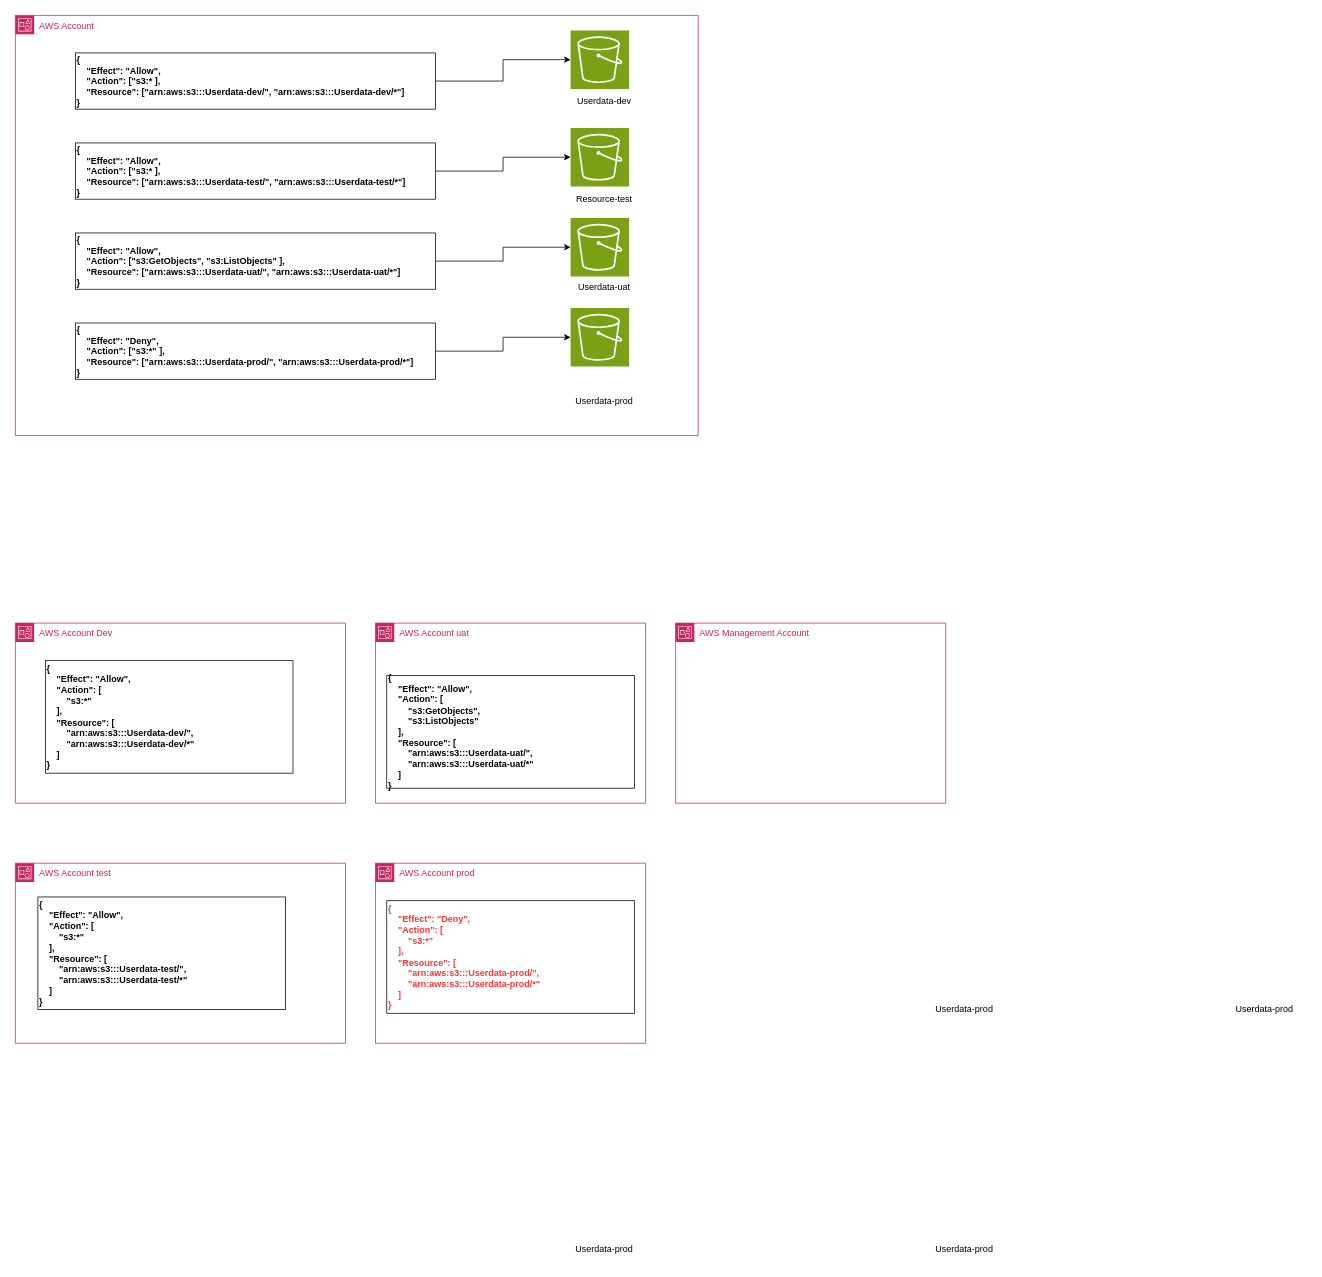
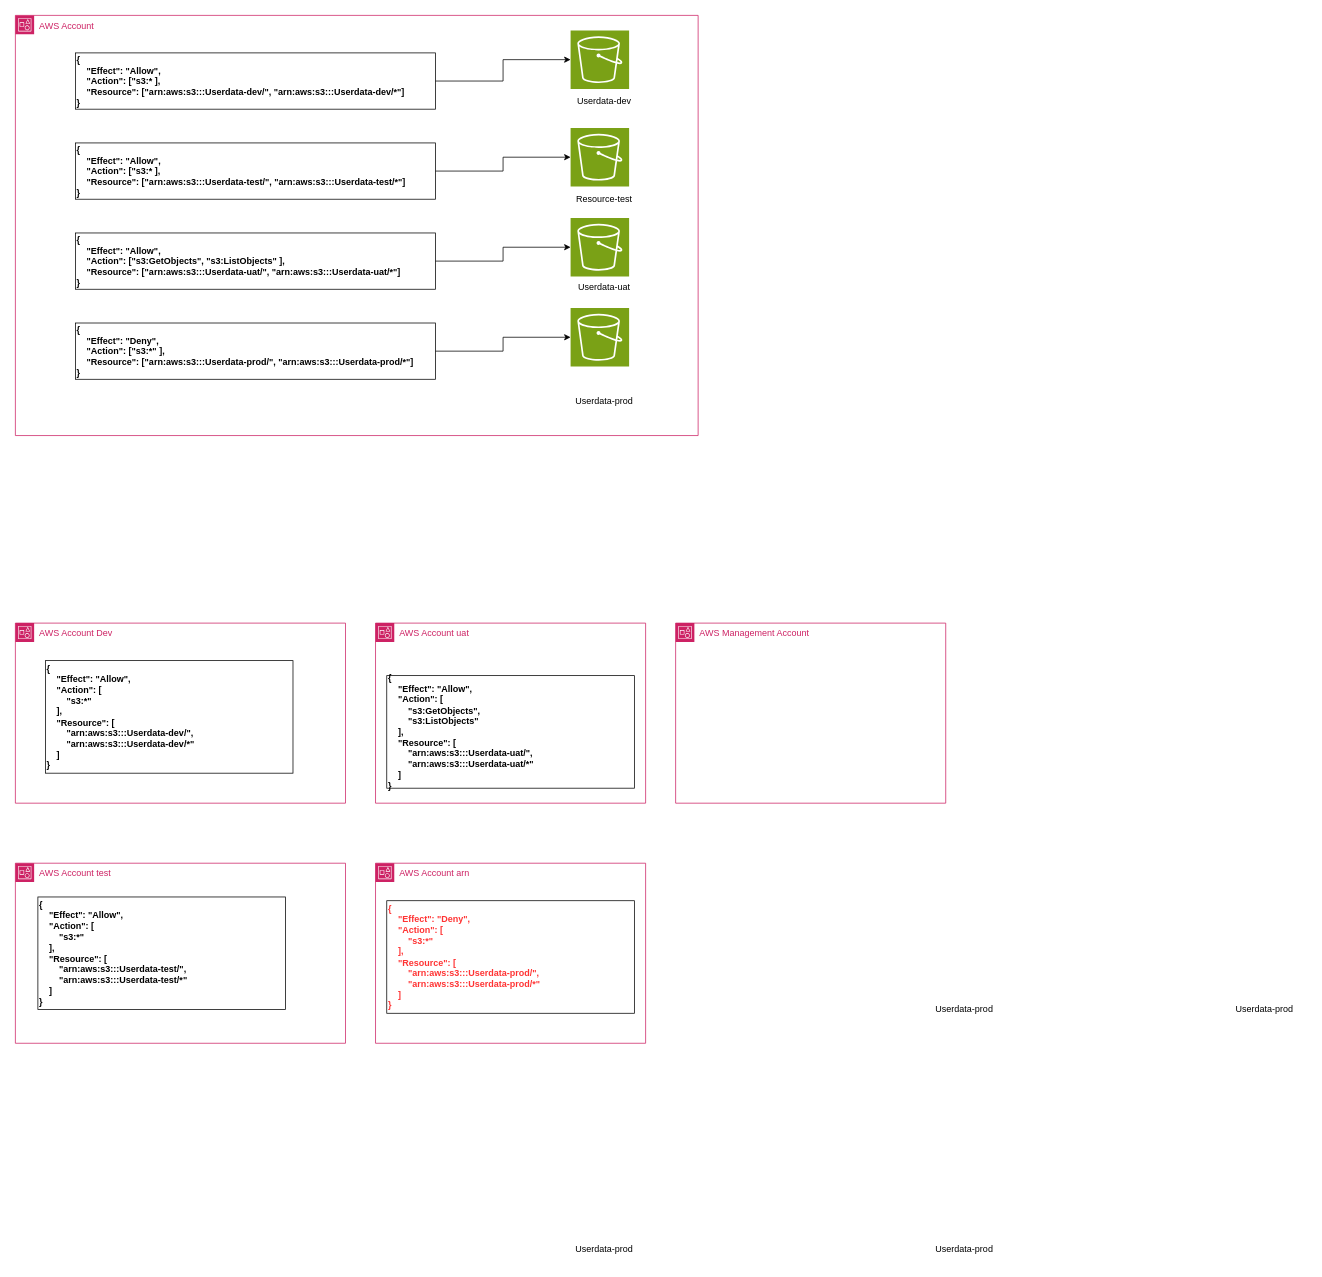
node "AWS Account prod": label "AWS Account prod" -> "AWS Account arn"
